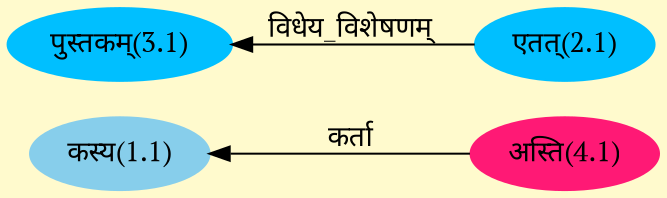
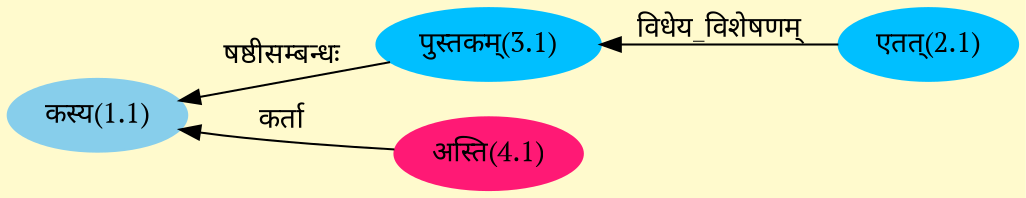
edge "पुस्तकम्(3.1)" -> "कस्य(1.1)": added, label "षष्ठीसम्बन्धः"
